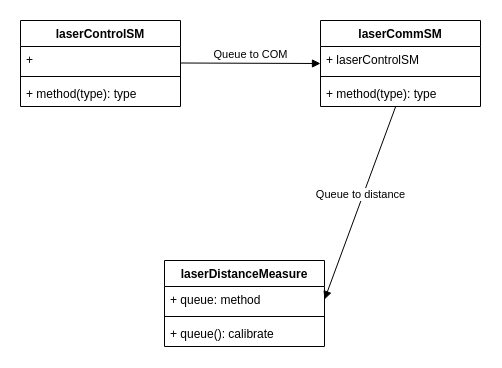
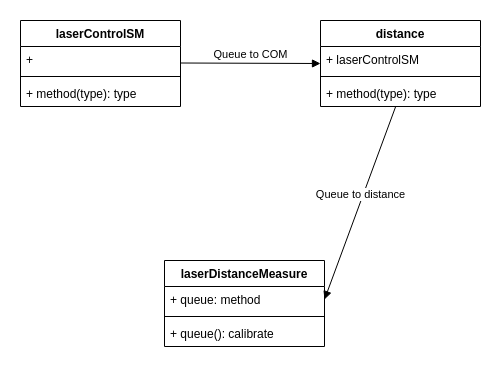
node "laserCommSM": label "laserCommSM" -> "distance"
